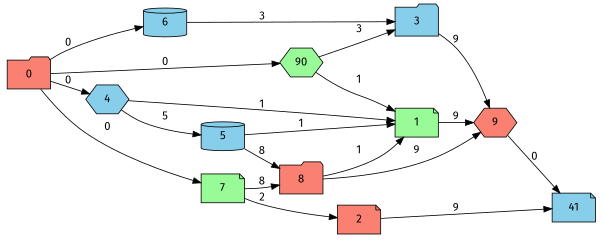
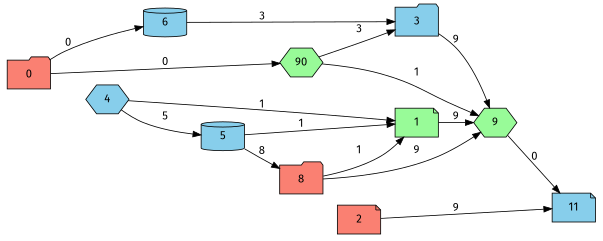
edge "0" -> "4": removed, label "0"
edge "90" -> "1": now "90" -> "9"
node "9": fillcolor salmon -> palegreen
node "7": removed
node "41": label "41" -> "11"
